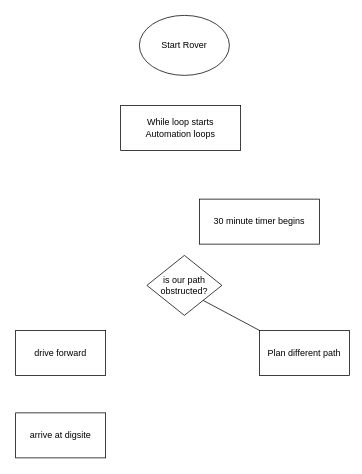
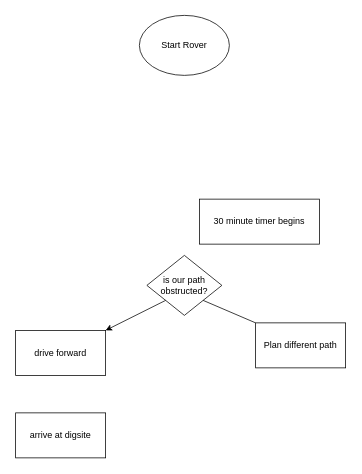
node "While loop starts Automation loops": removed
edge "is our path obstructed?" -> "drive forward": added
node "Plan different path": moved (304, 353) -> (300, 345)
